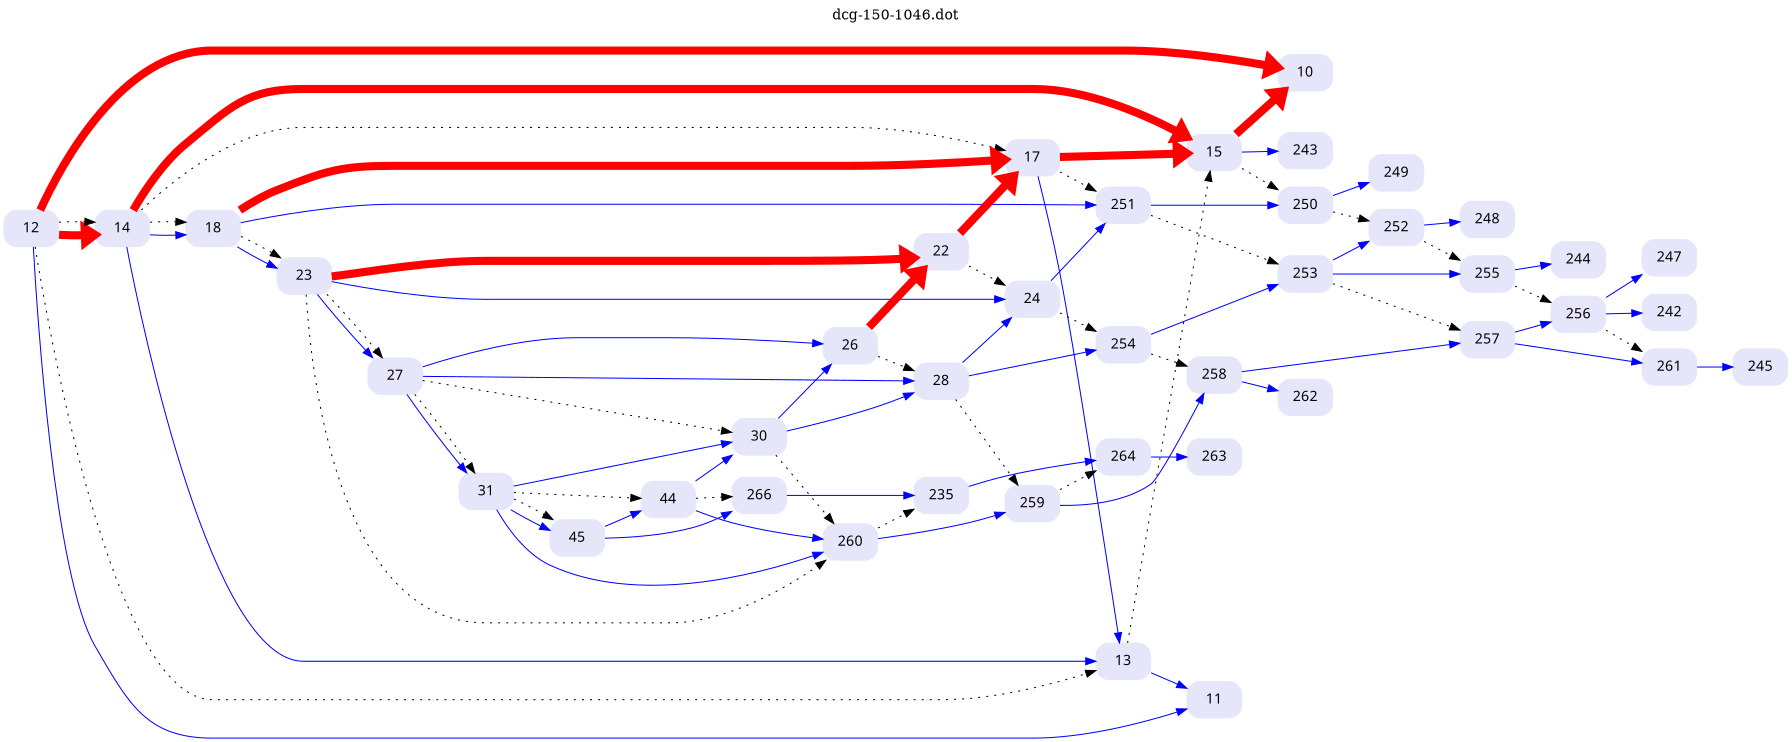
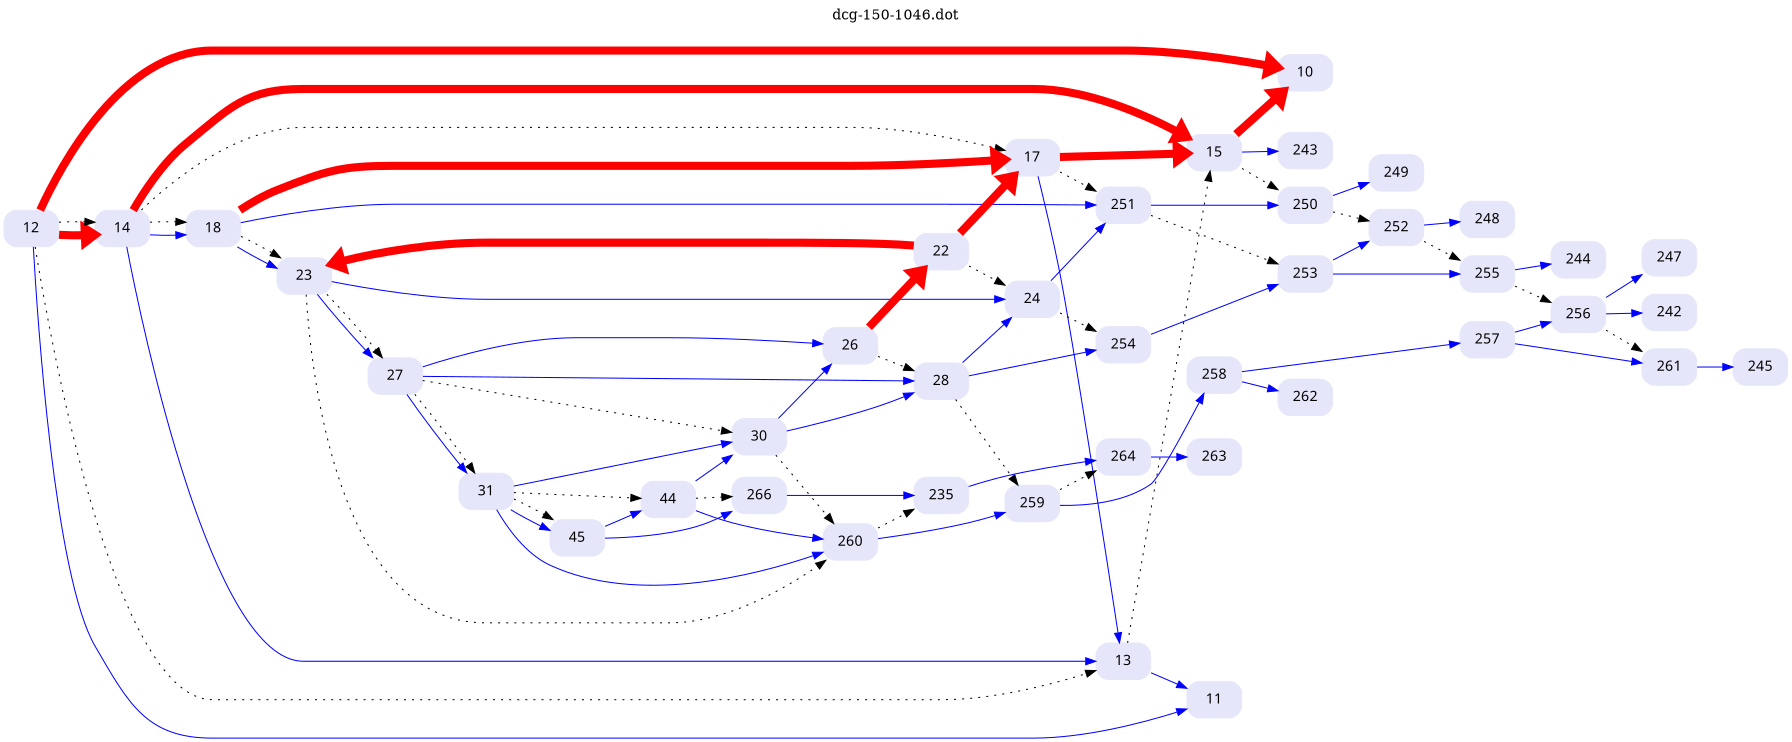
edge "23" -> "22": reversed
edge "253" -> "257": removed
edge "254" -> "258": removed
